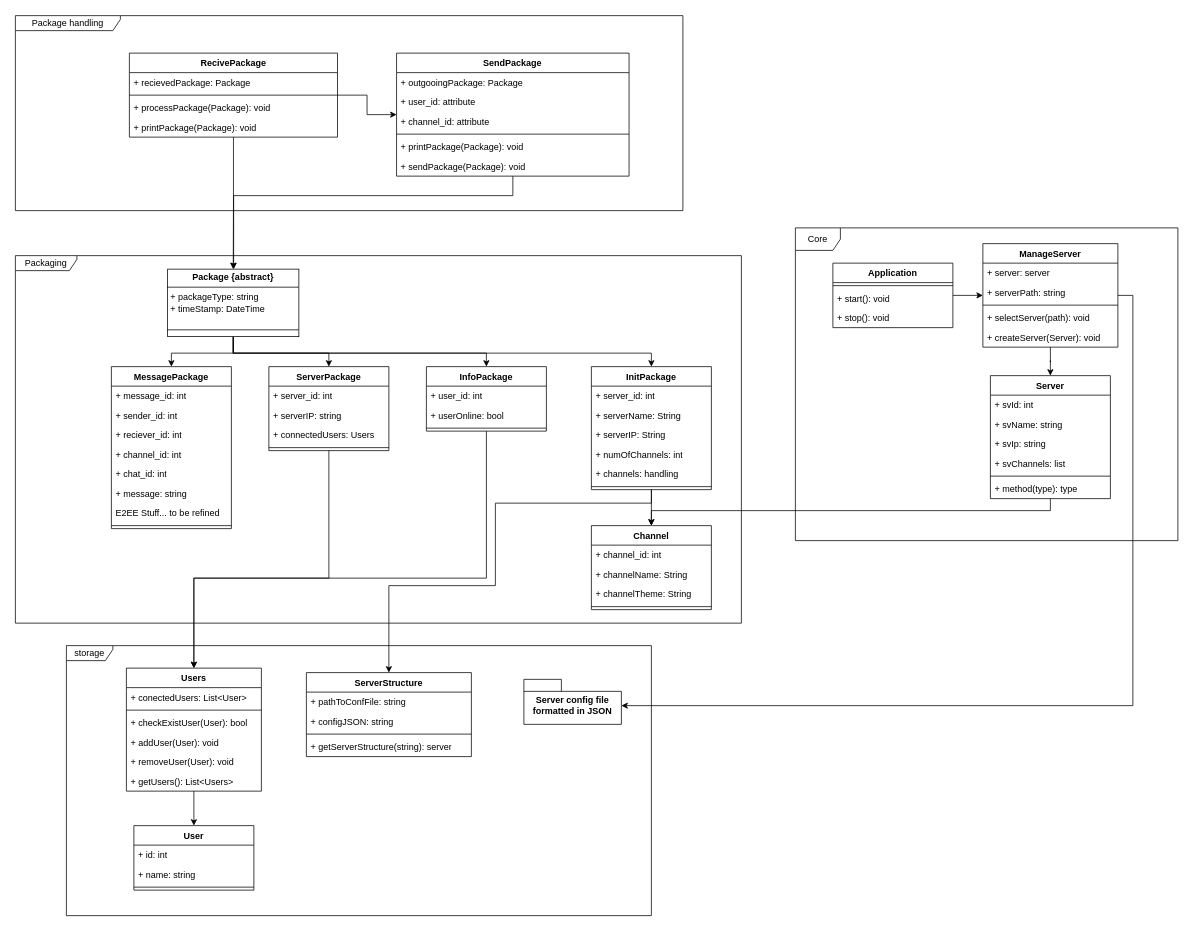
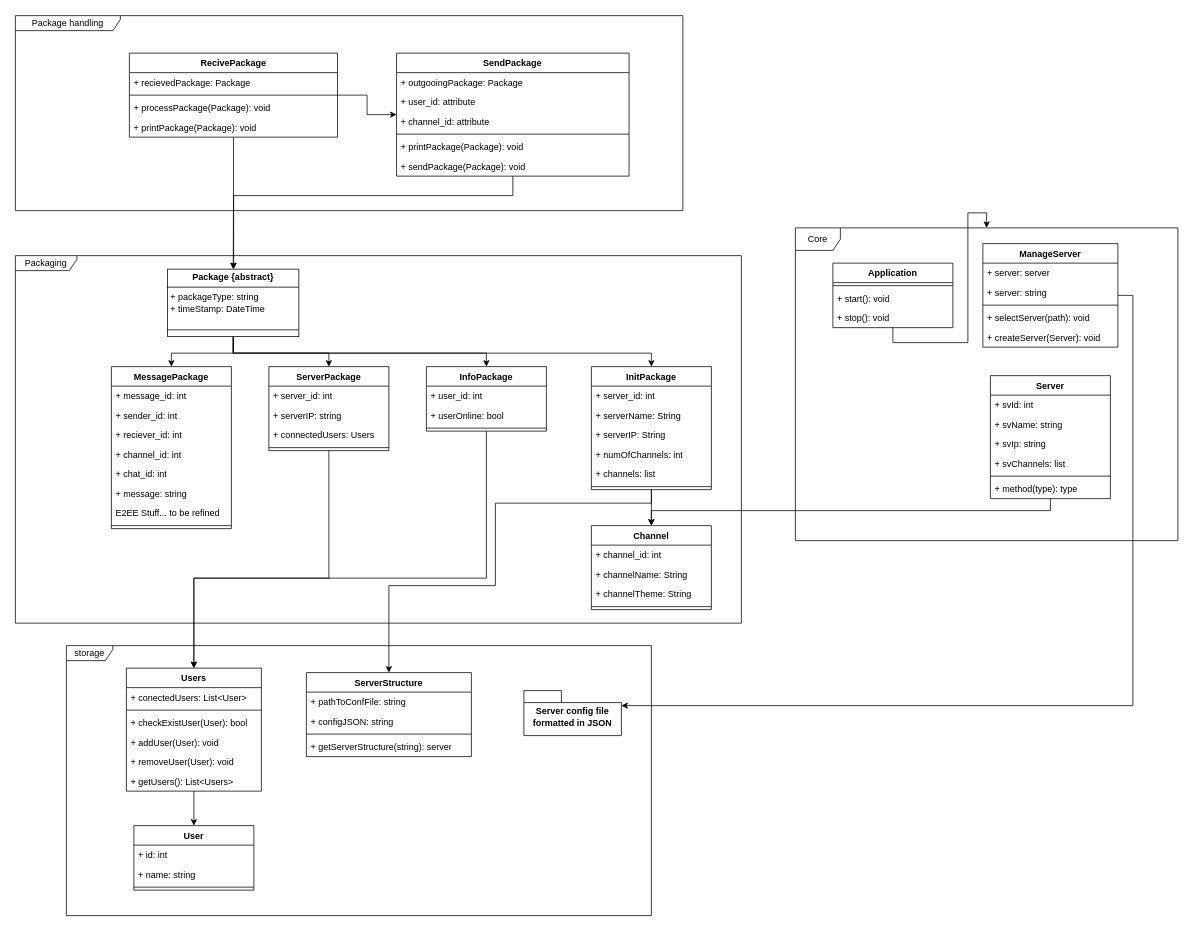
node "+ serverPath: string": label "+ serverPath: string" -> "+ server: string"
edge "Application" -> "ManageServer": now "Application" -> "Core"
edge "ManageServer" -> "Server": removed
node "+ channels: handling": label "+ channels: handling" -> "+ channels: list"
node "Server config file formatted in JSON": moved (573, 702) -> (573, 713)
